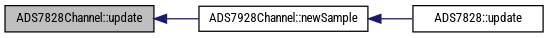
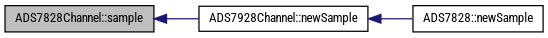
node "ADS7828Channel::update": label "ADS7828Channel::update" -> "ADS7828Channel::sample"
node "ADS7828::update": label "ADS7828::update" -> "ADS7828::newSample"
